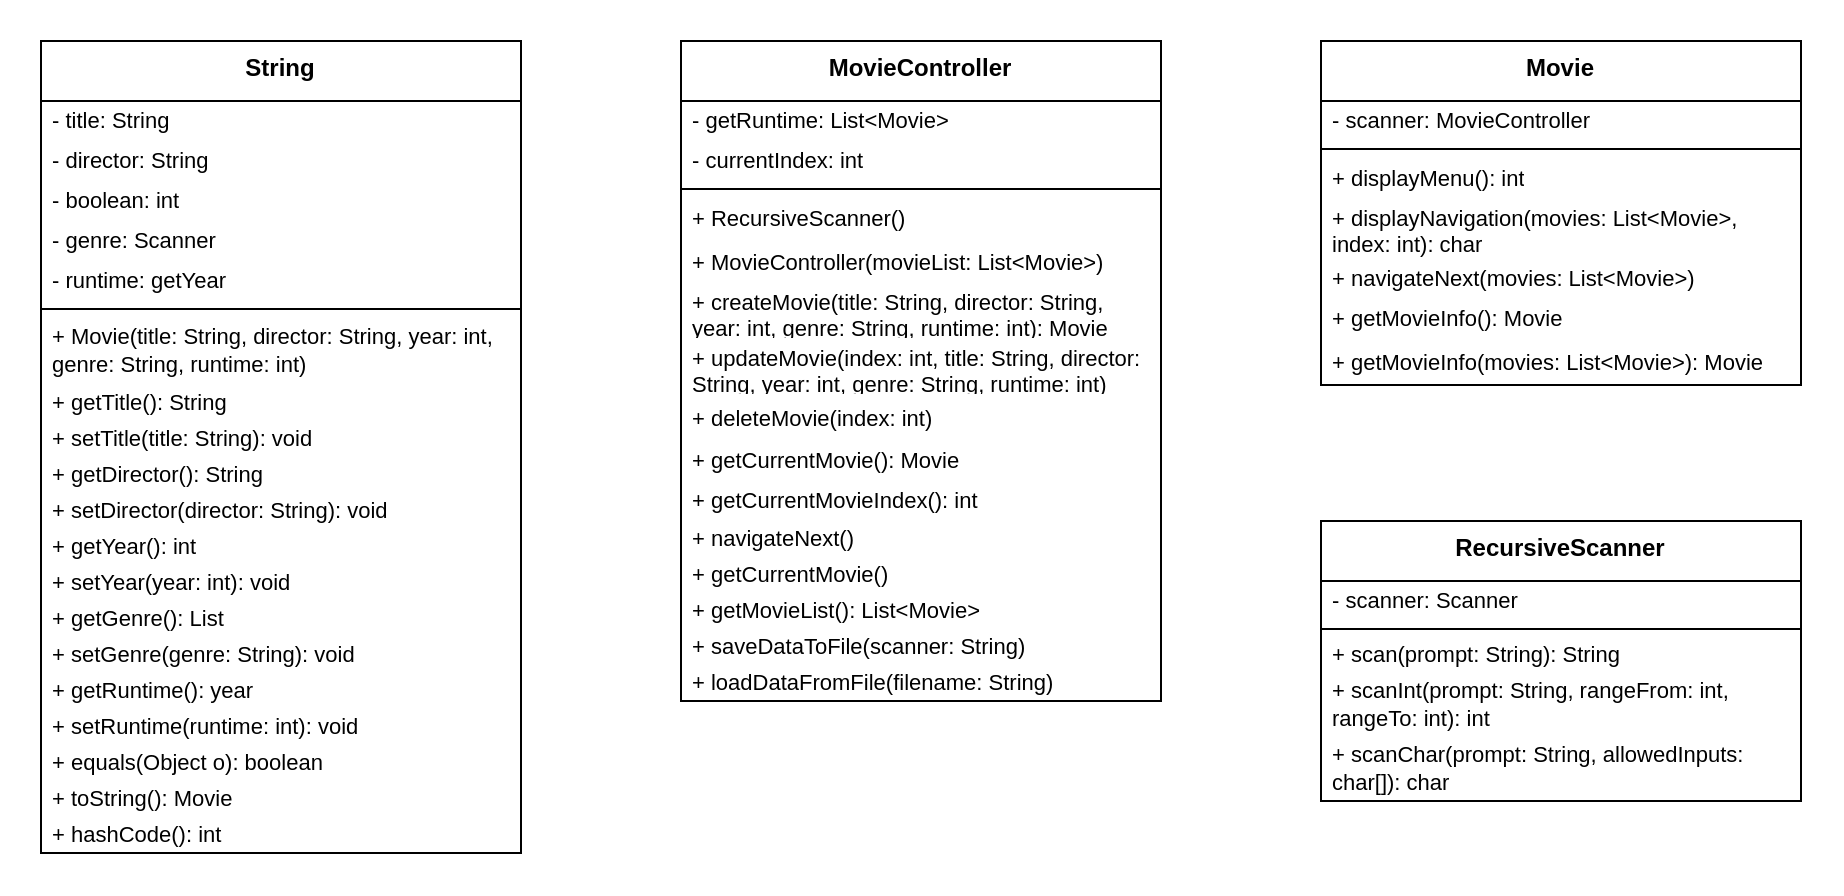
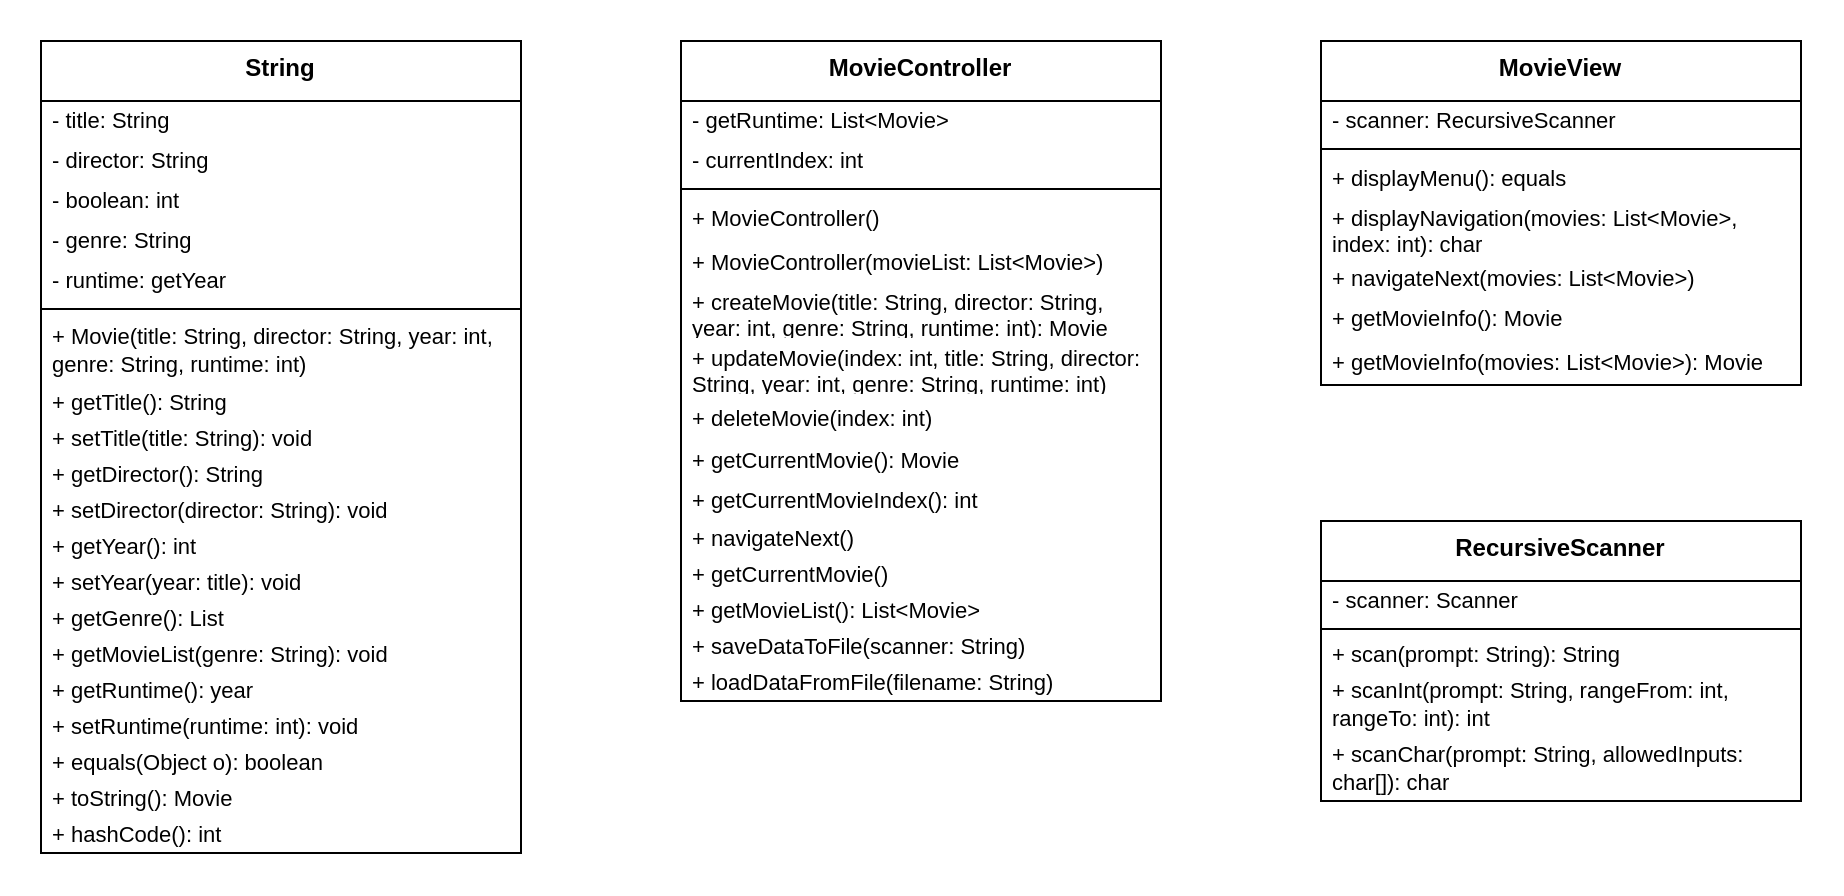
node "Movie": label "Movie" -> "MovieView"
node "- scanner: MovieController": label "- scanner: MovieController" -> "- scanner: RecursiveScanner"
node "+ displayMenu(): int": label "+ displayMenu(): int" -> "+ displayMenu(): equals"
node "+ RecursiveScanner()": label "+ RecursiveScanner()" -> "+ MovieController()"
node "- genre: Scanner": label "- genre: Scanner" -> "- genre: String"
node "+ setYear(year: int): void": label "+ setYear(year: int): void" -> "+ setYear(year: title): void"
node "+ setGenre(genre: String): void": label "+ setGenre(genre: String): void" -> "+ getMovieList(genre: String): void"
